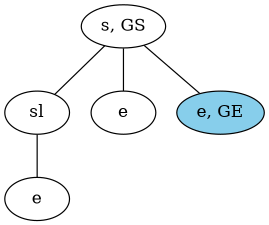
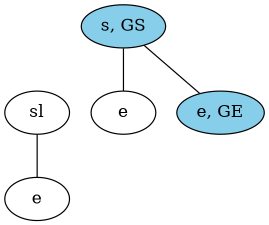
node "s, GS": fillcolor white -> skyblue
edge "s, GS" -- "sl": removed
